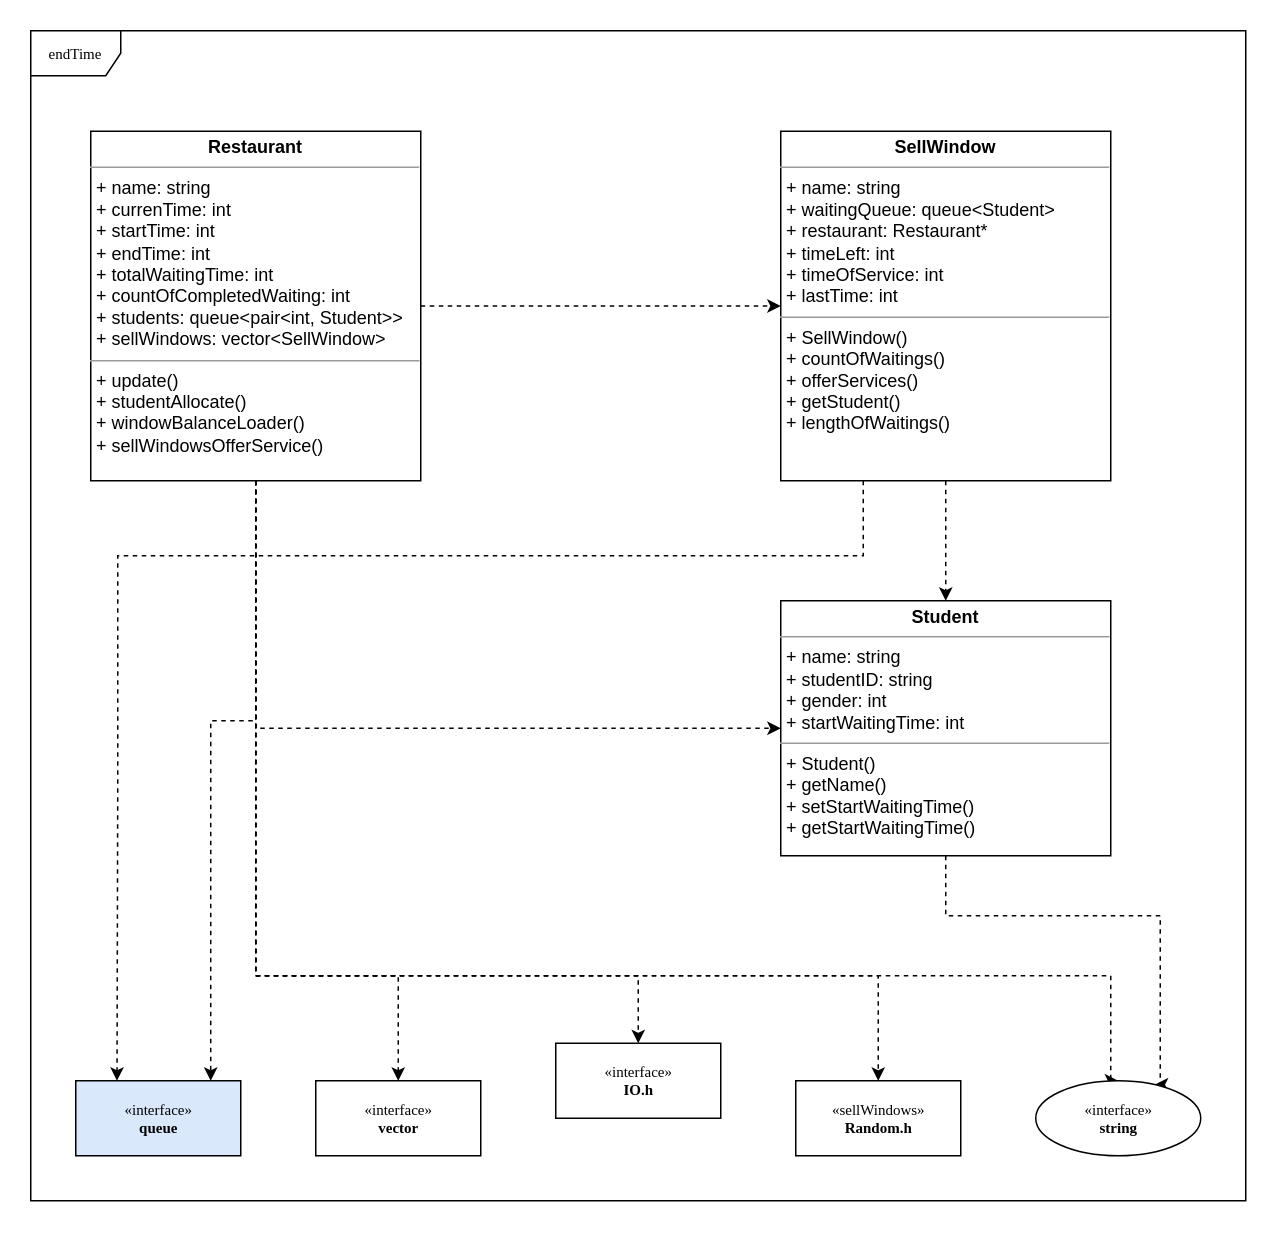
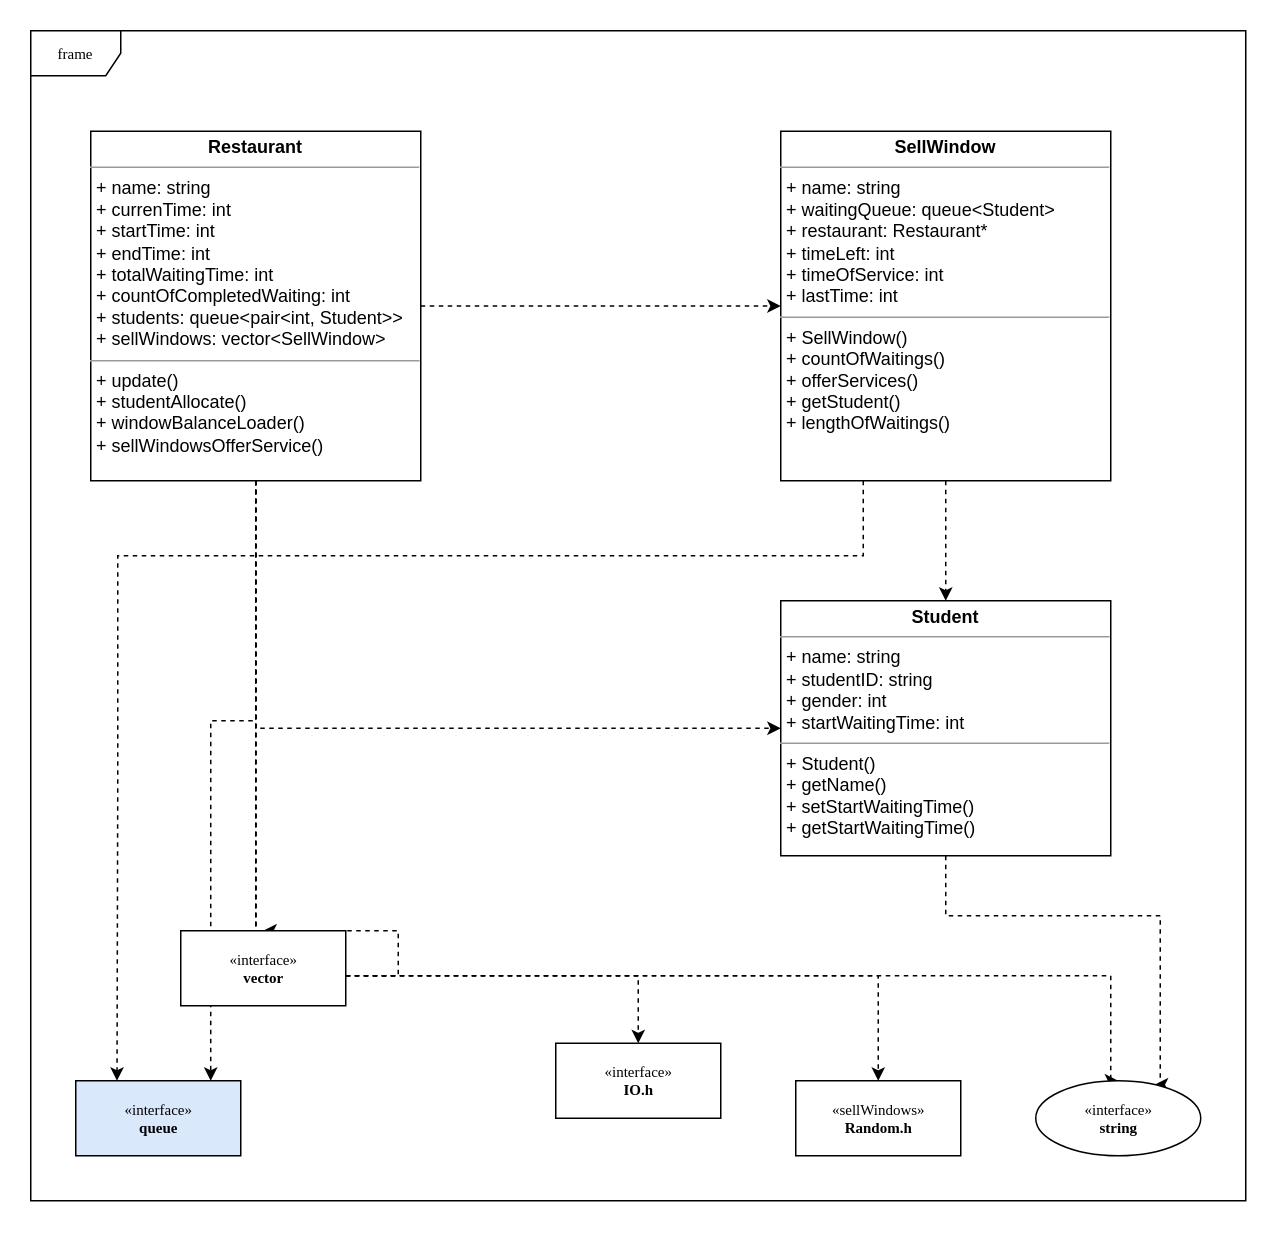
node "endTime": label "endTime" -> "frame"
node "«interface» vector": moved (398, 1118) -> (263, 968)
